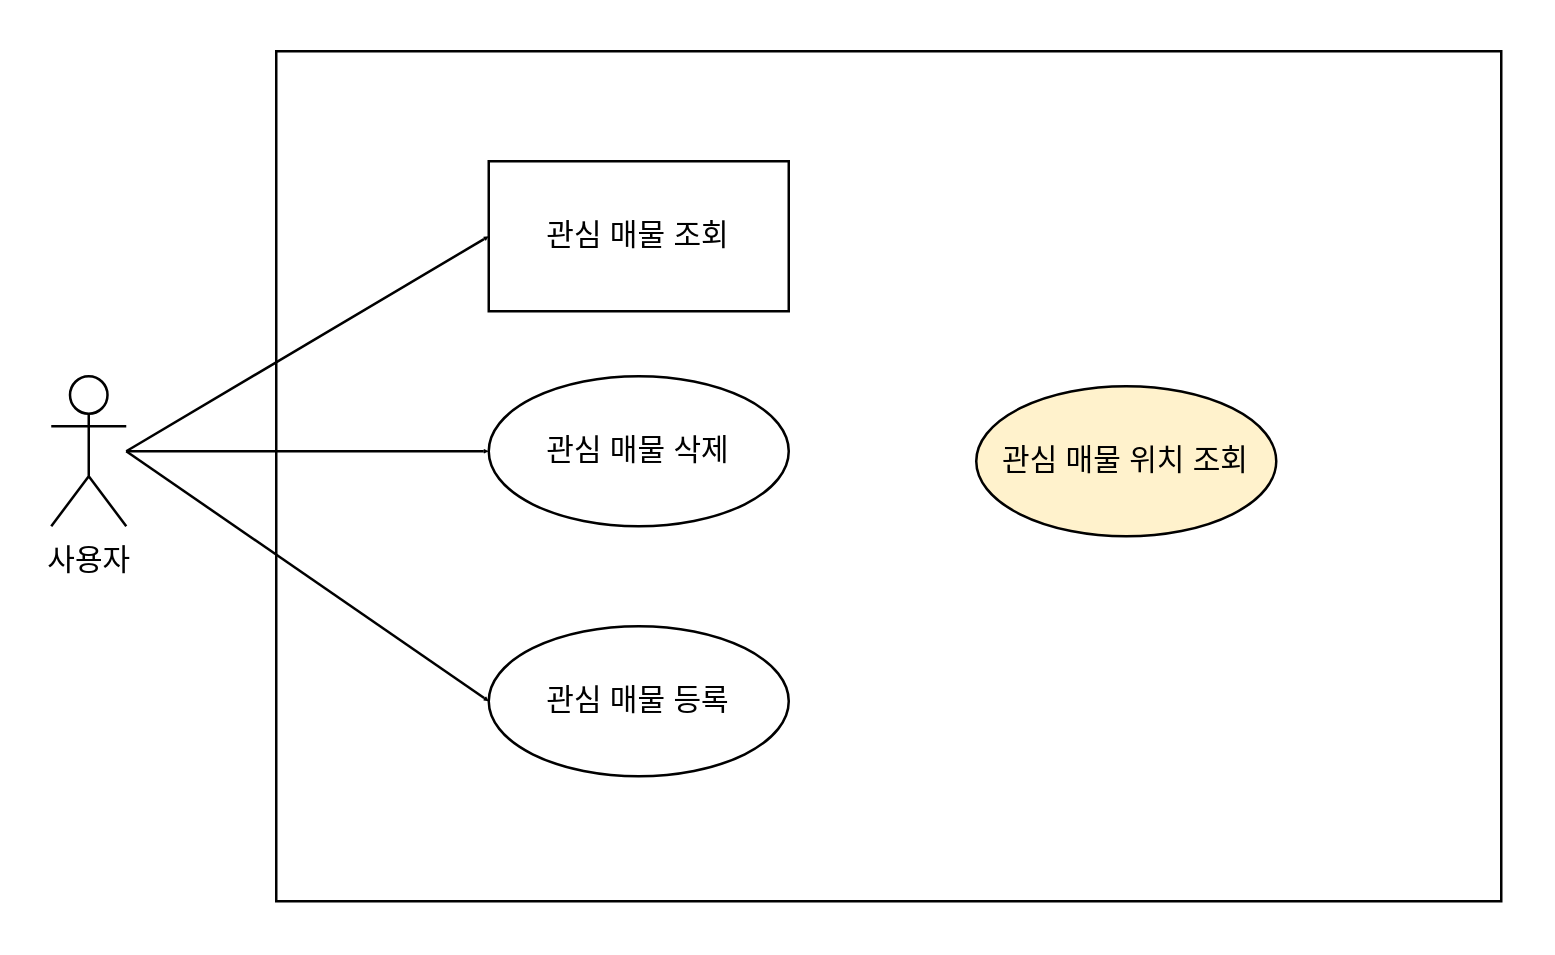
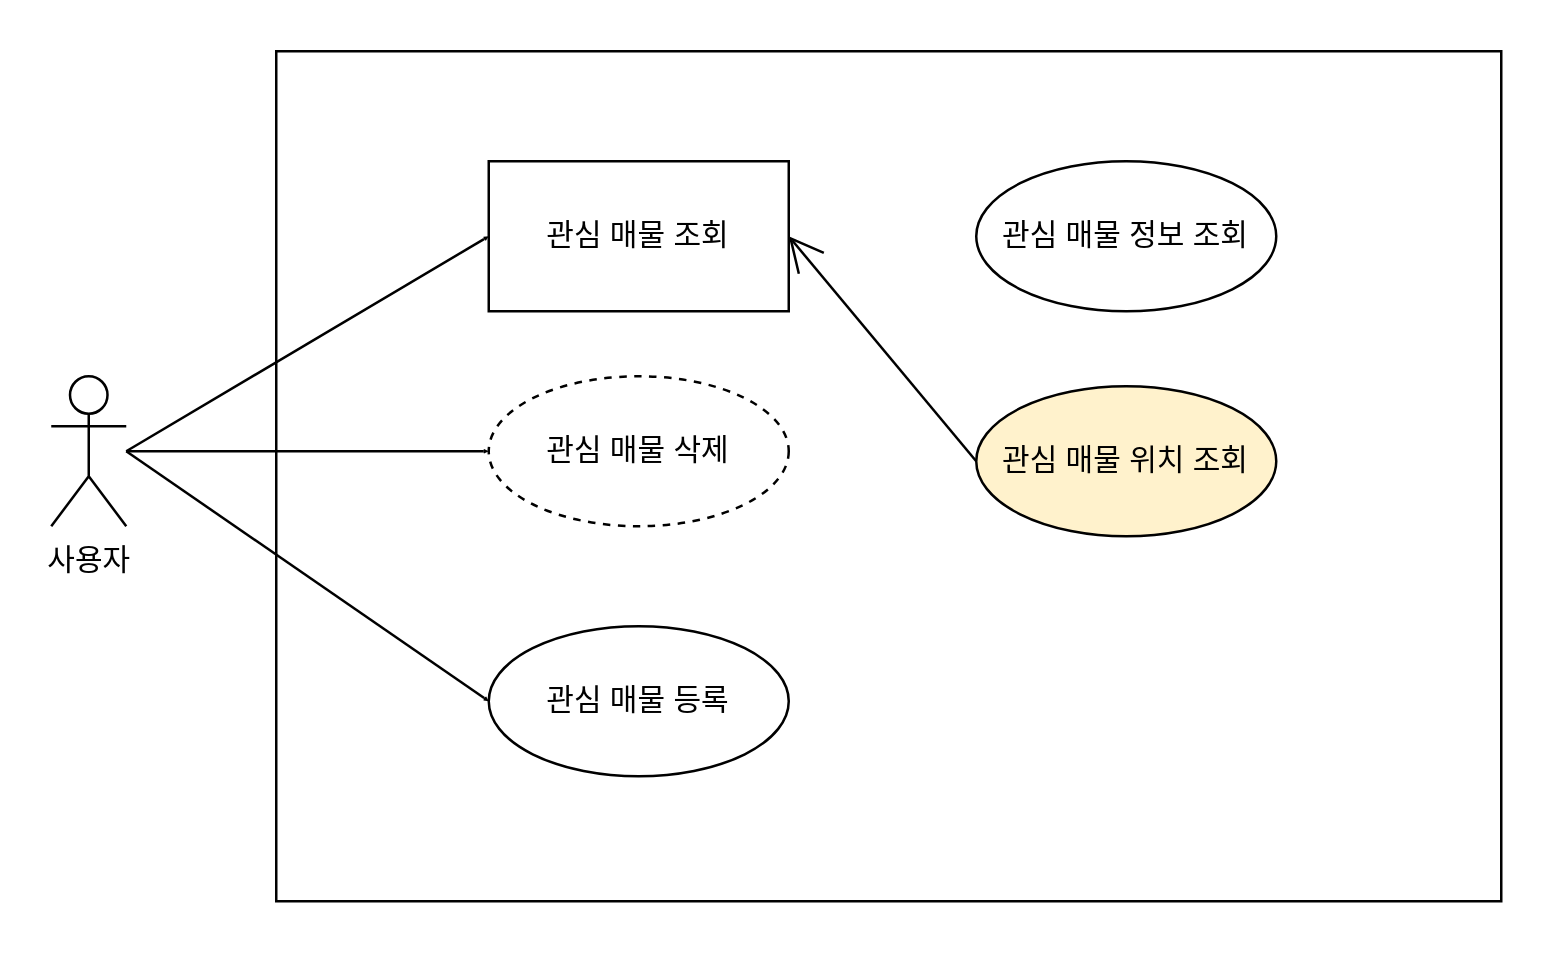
node "관심 매물 정보 조회": added
edge "관심 매물 위치 조회" -> "관심 매물 조회": added
node "관심 매물 삭제": style solid -> dashed
